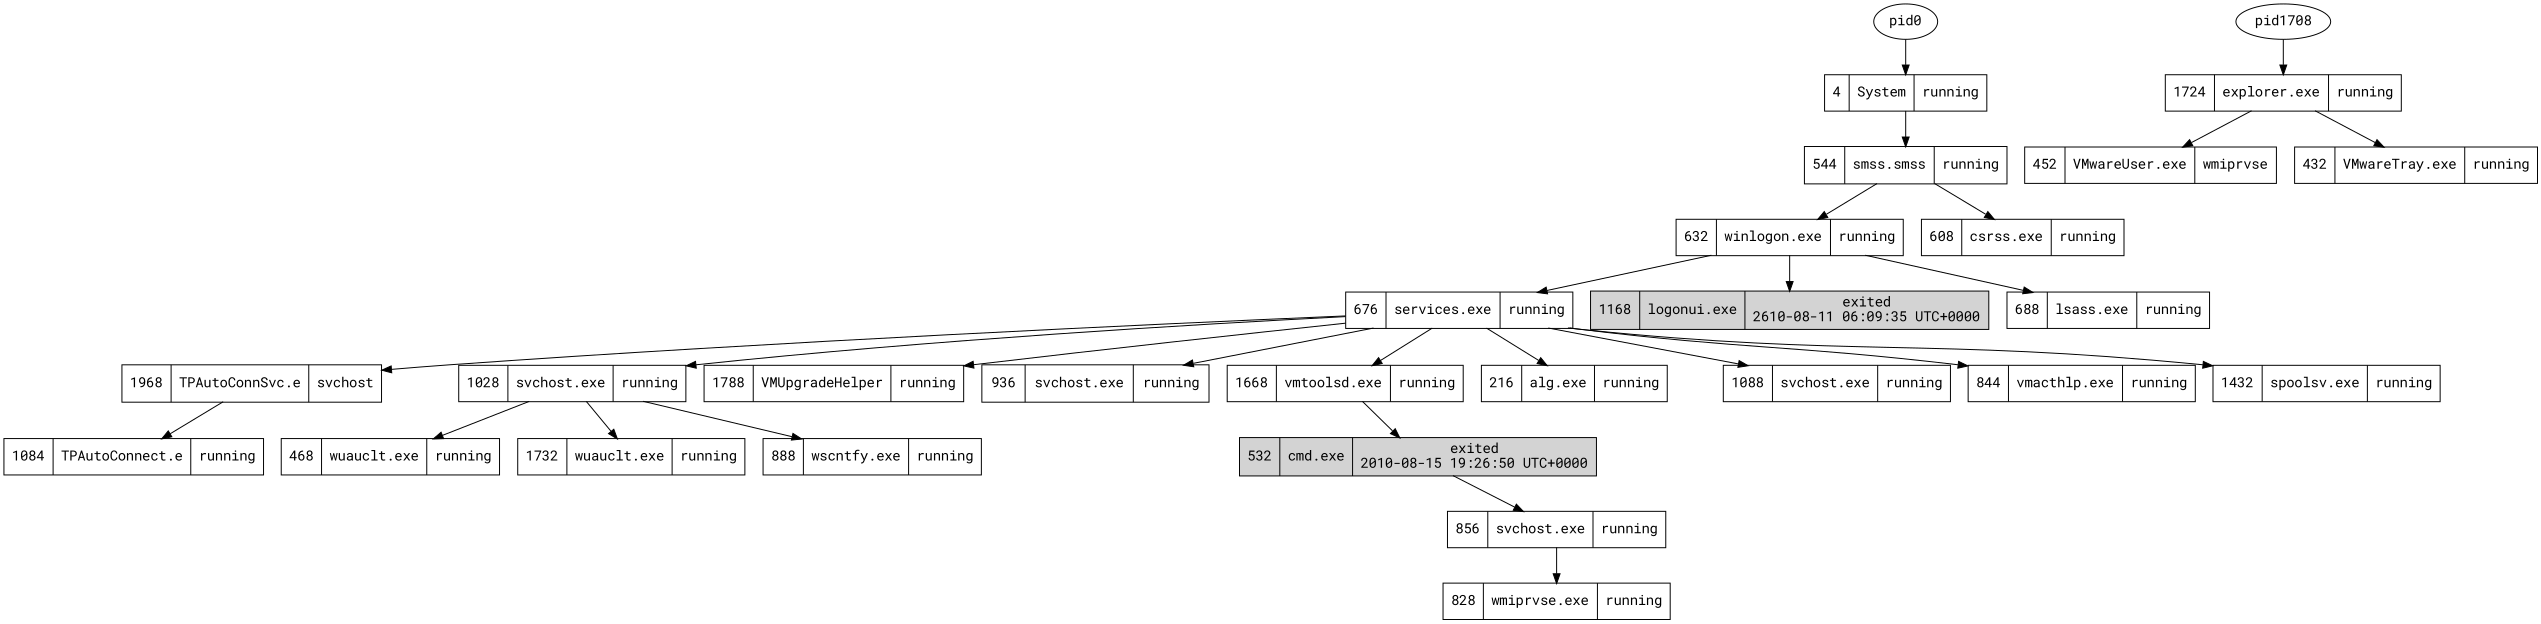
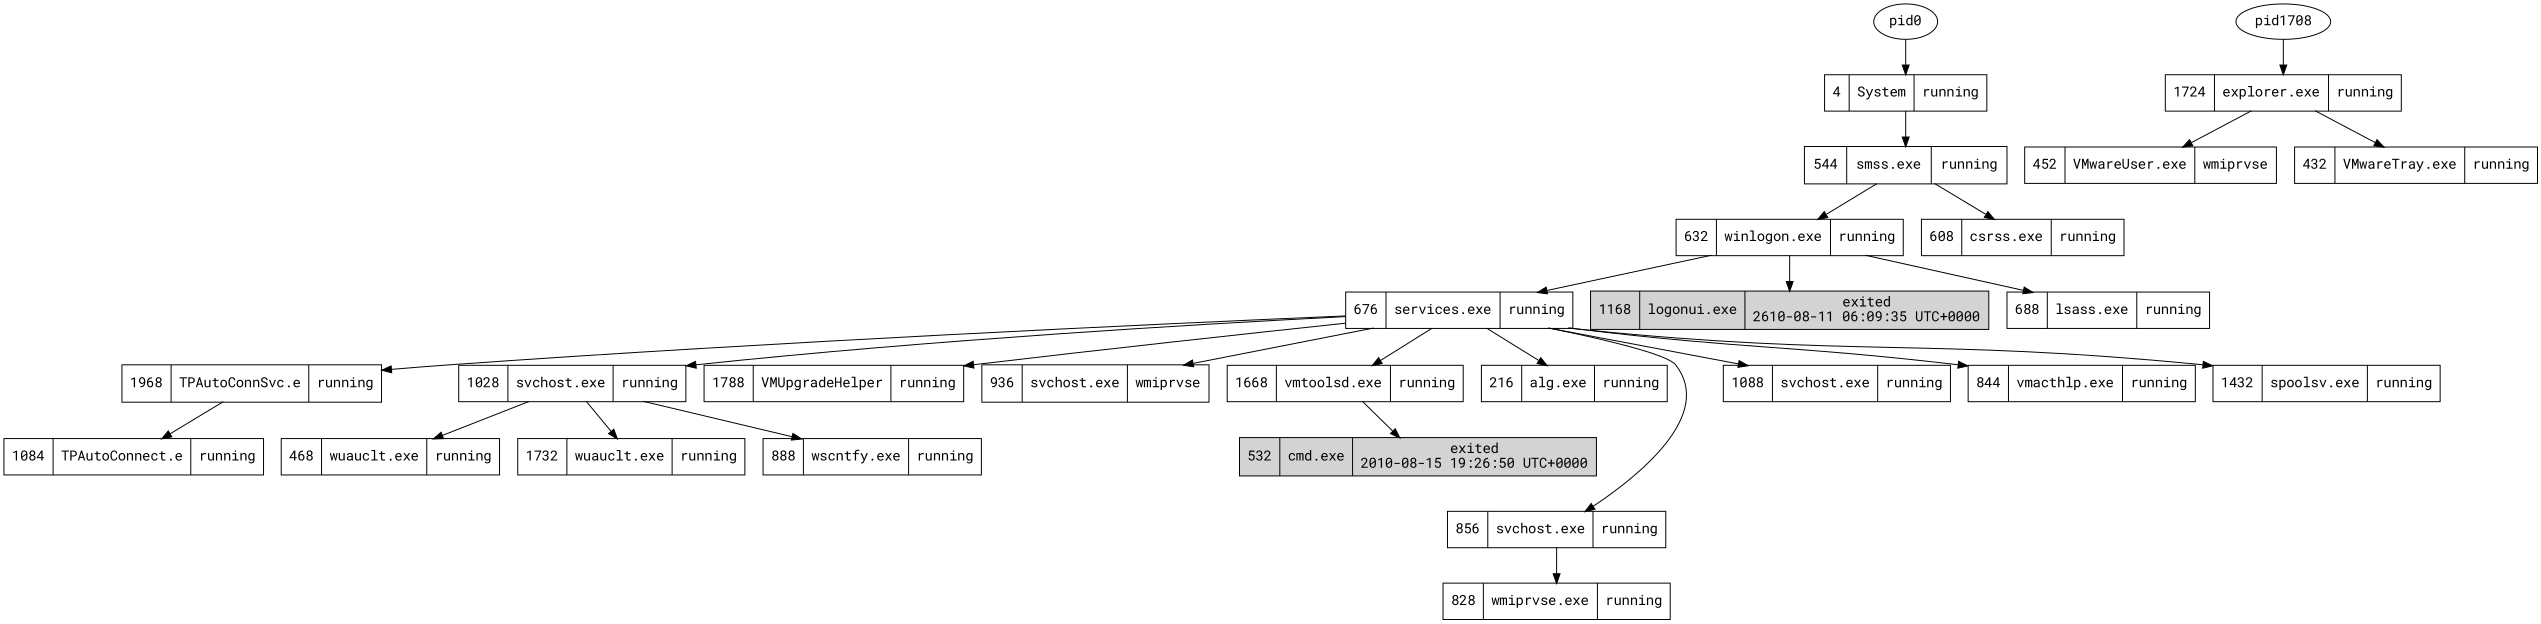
node "544": text "smss.smss" -> "smss.exe"
node "1968": text "svchost" -> "running"
node "936": text "running" -> "wmiprvse"
edge "532" -> "856": now "676" -> "856"
